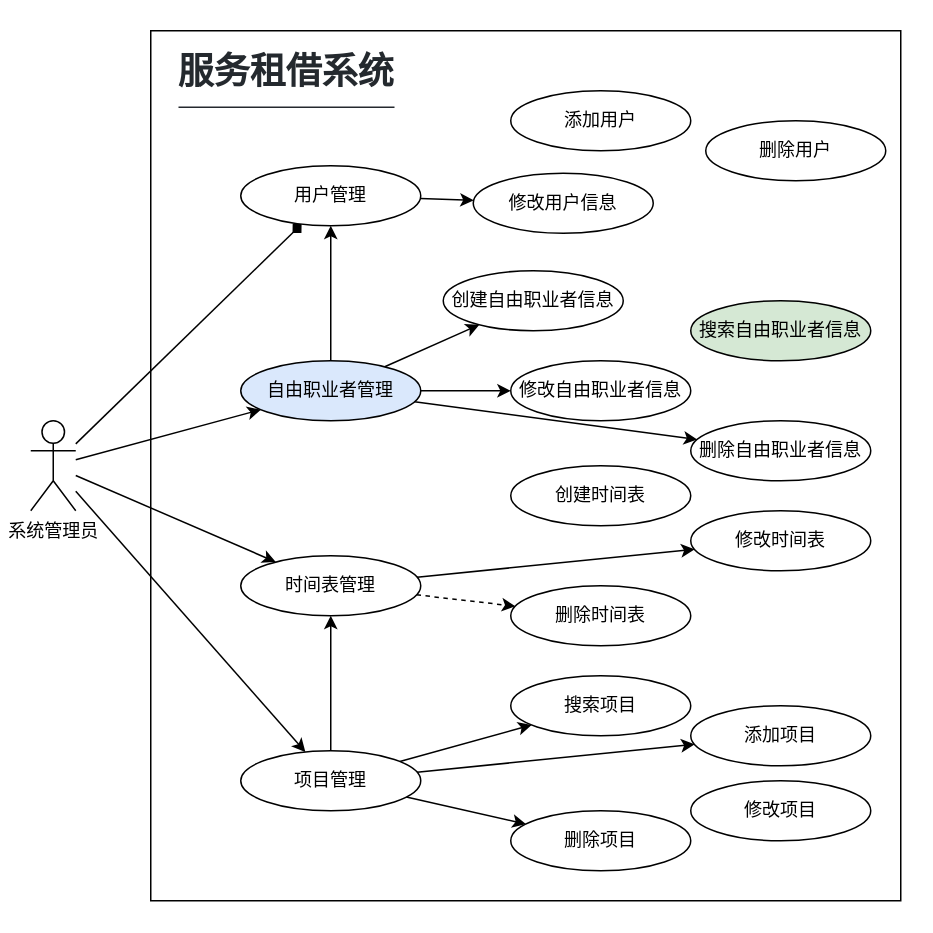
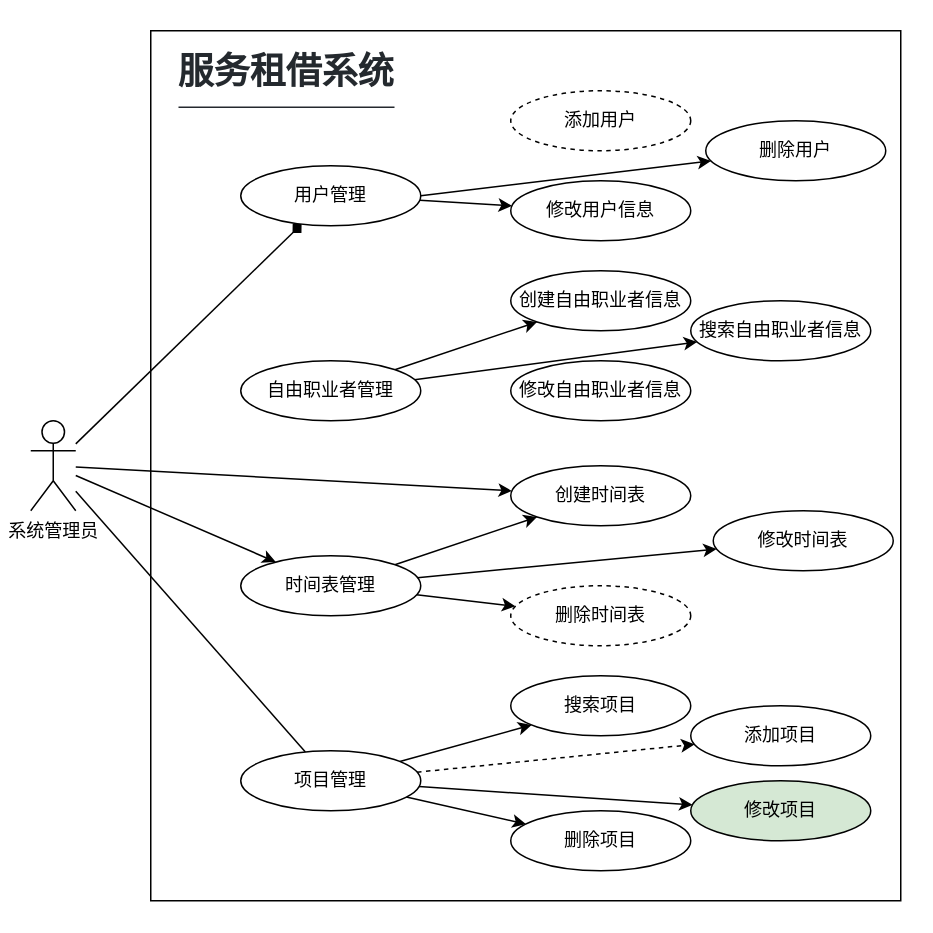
node "添加用户": style solid -> dashed
edge "用户管理" -> "删除用户": added
node "修改用户信息": moved (563, 203) -> (601, 211)
edge "自由职业者管理" -> "用户管理": now "自由职业者管理" -> "搜索自由职业者信息"
node "创建自由职业者信息": moved (533, 301) -> (601, 301)
node "搜索自由职业者信息": fillcolor #d5e8d4 -> #ffffff
node "自由职业者管理": fillcolor #dae8fc -> #ffffff
edge "自由职业者管理" -> "修改自由职业者信息": removed
edge "自由职业者管理" -> "删除自由职业者信息": removed
edge "系统管理员" -> "自由职业者管理": now "系统管理员" -> "创建时间表"
node "删除自由职业者信息": removed
node "修改时间表": moved (781, 541) -> (803, 541)
edge "时间表管理" -> "创建时间表": added
edge "时间表管理" -> "删除时间表": style dashed -> solid
node "删除时间表": style solid -> dashed
edge "项目管理" -> "时间表管理": now "项目管理" -> "修改项目"
edge "系统管理员" -> "项目管理": arrowhead classic -> none
edge "项目管理" -> "添加项目": style solid -> dashed
node "修改项目": fillcolor #ffffff -> #d5e8d4
